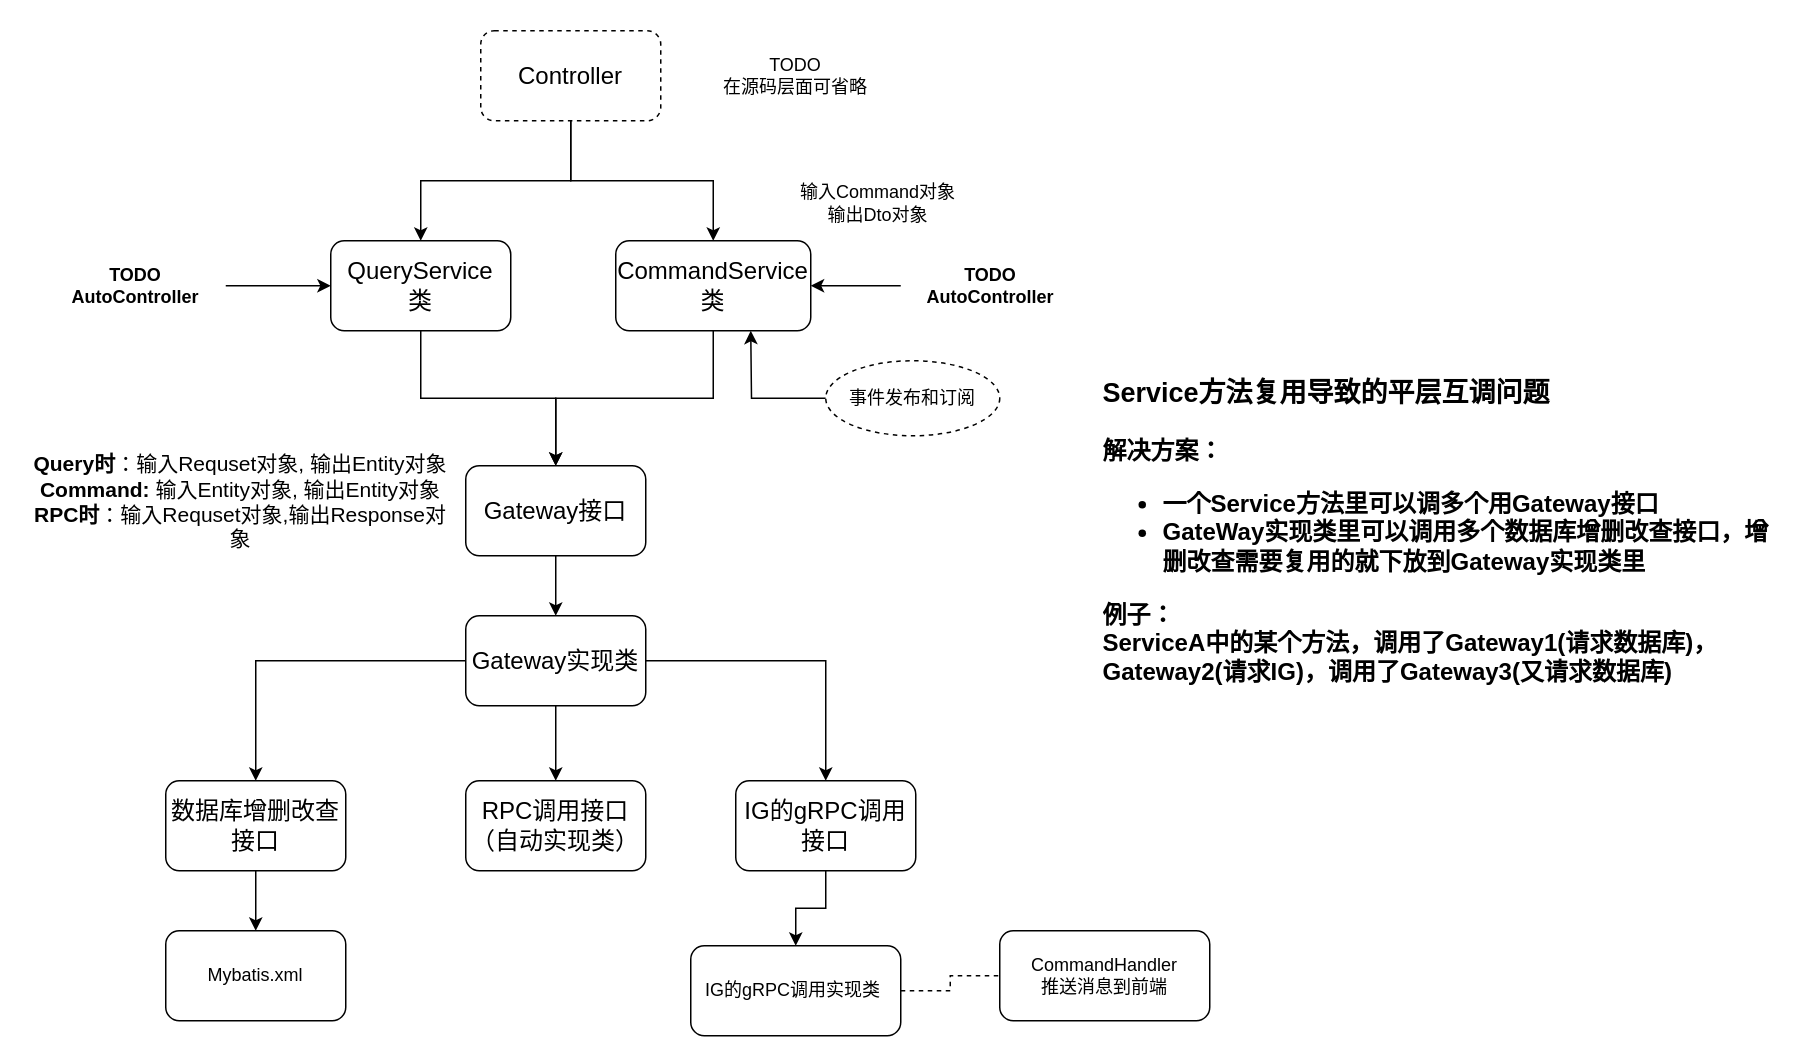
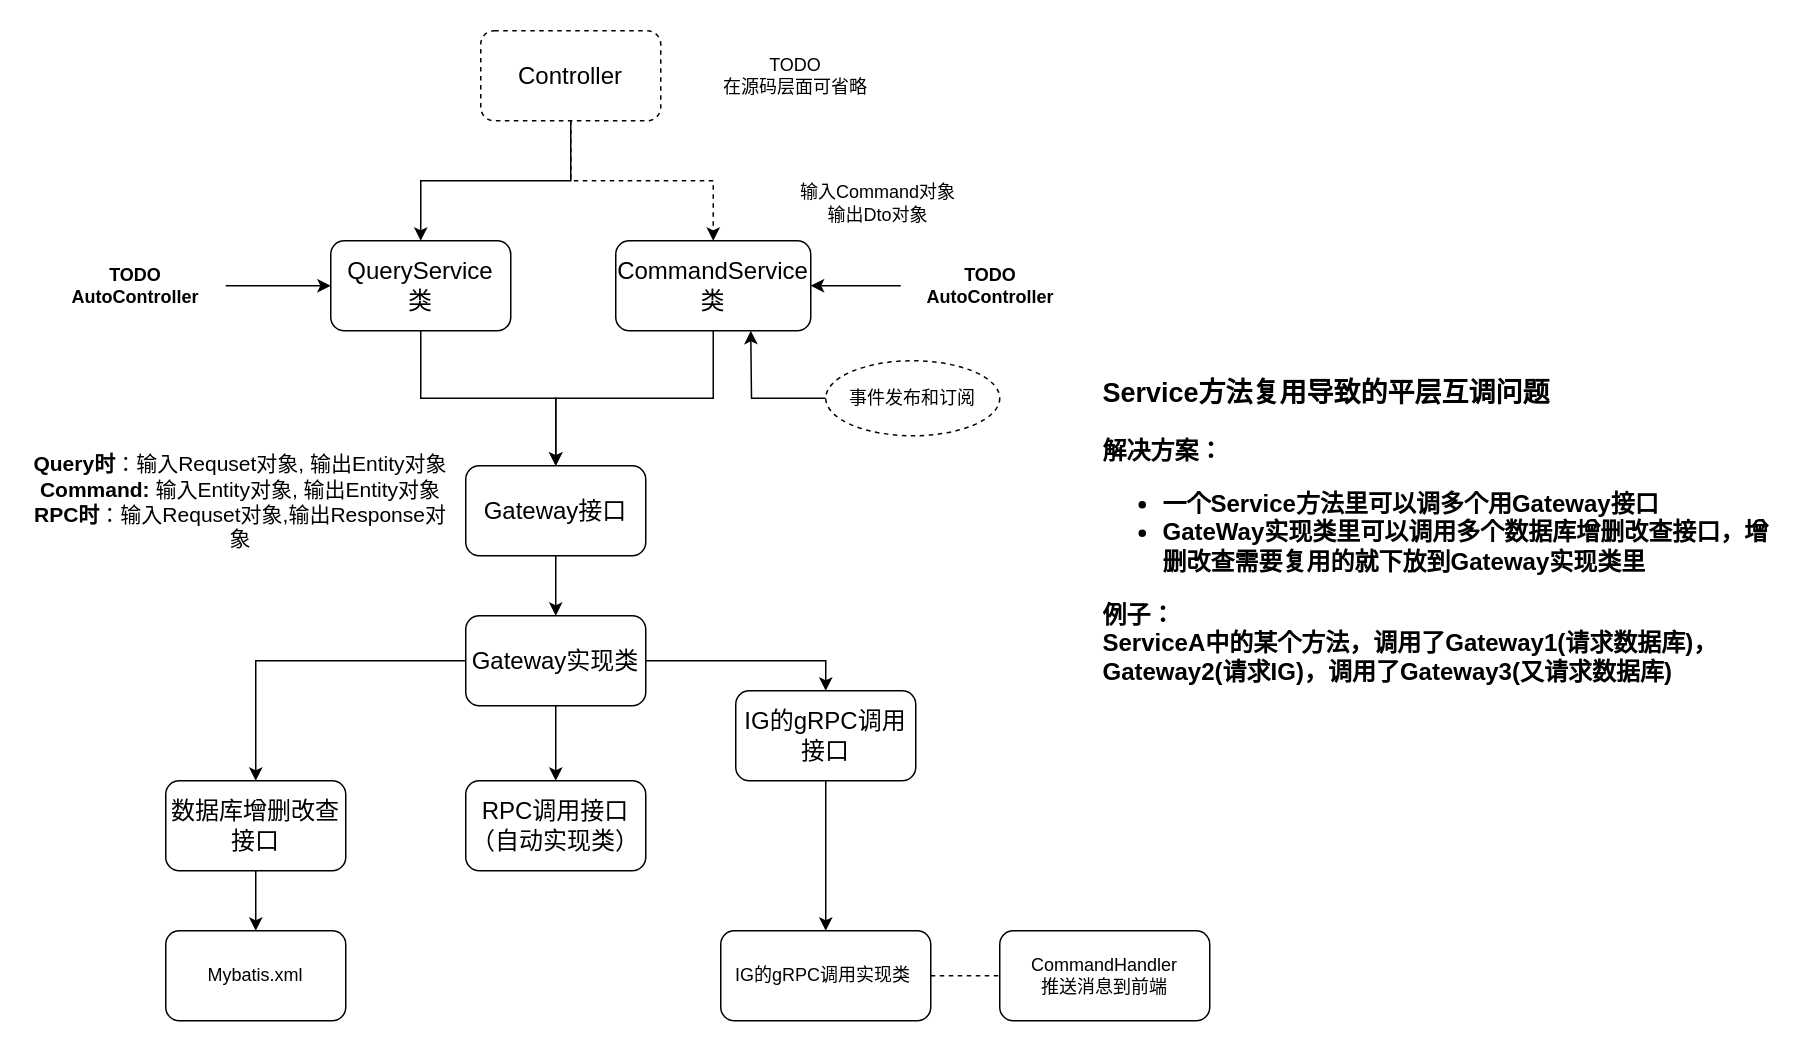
edge "Controller" -> "CommandService 类": style solid -> dashed
node "IG的gRPC调用接口": moved (826, 826) -> (826, 736)
node "IG的gRPC调用实现类": moved (796, 991) -> (826, 976)
